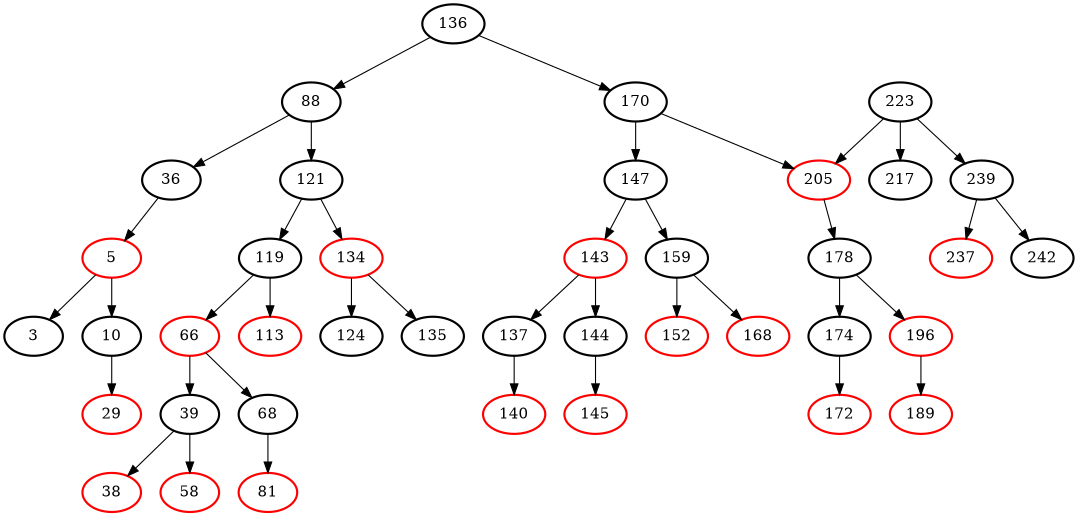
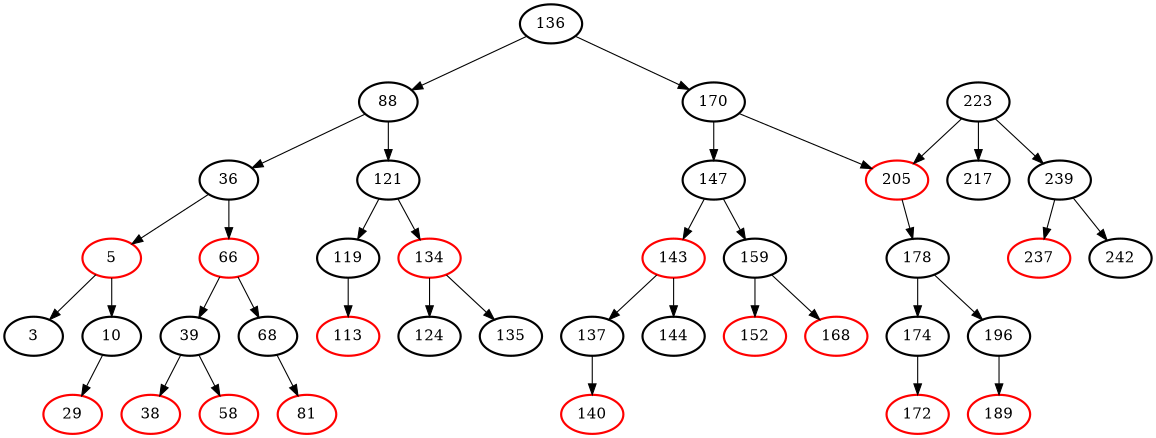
edge "119" -> "66": now "36" -> "66"
node "196": color #ff0000 -> #000000
node "145": removed
